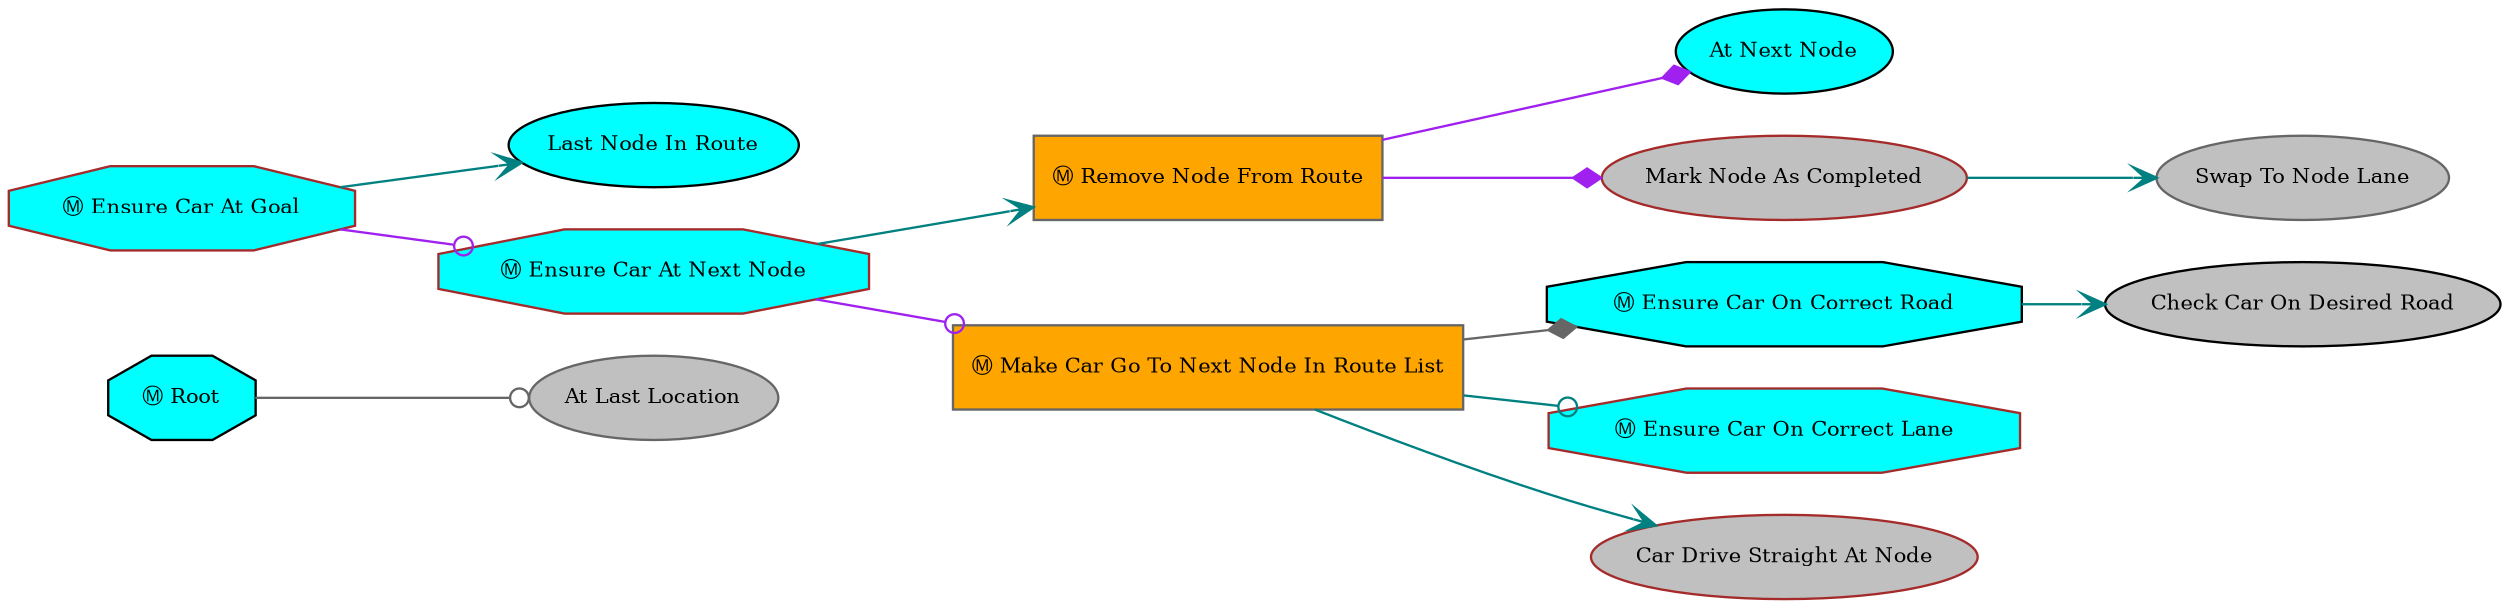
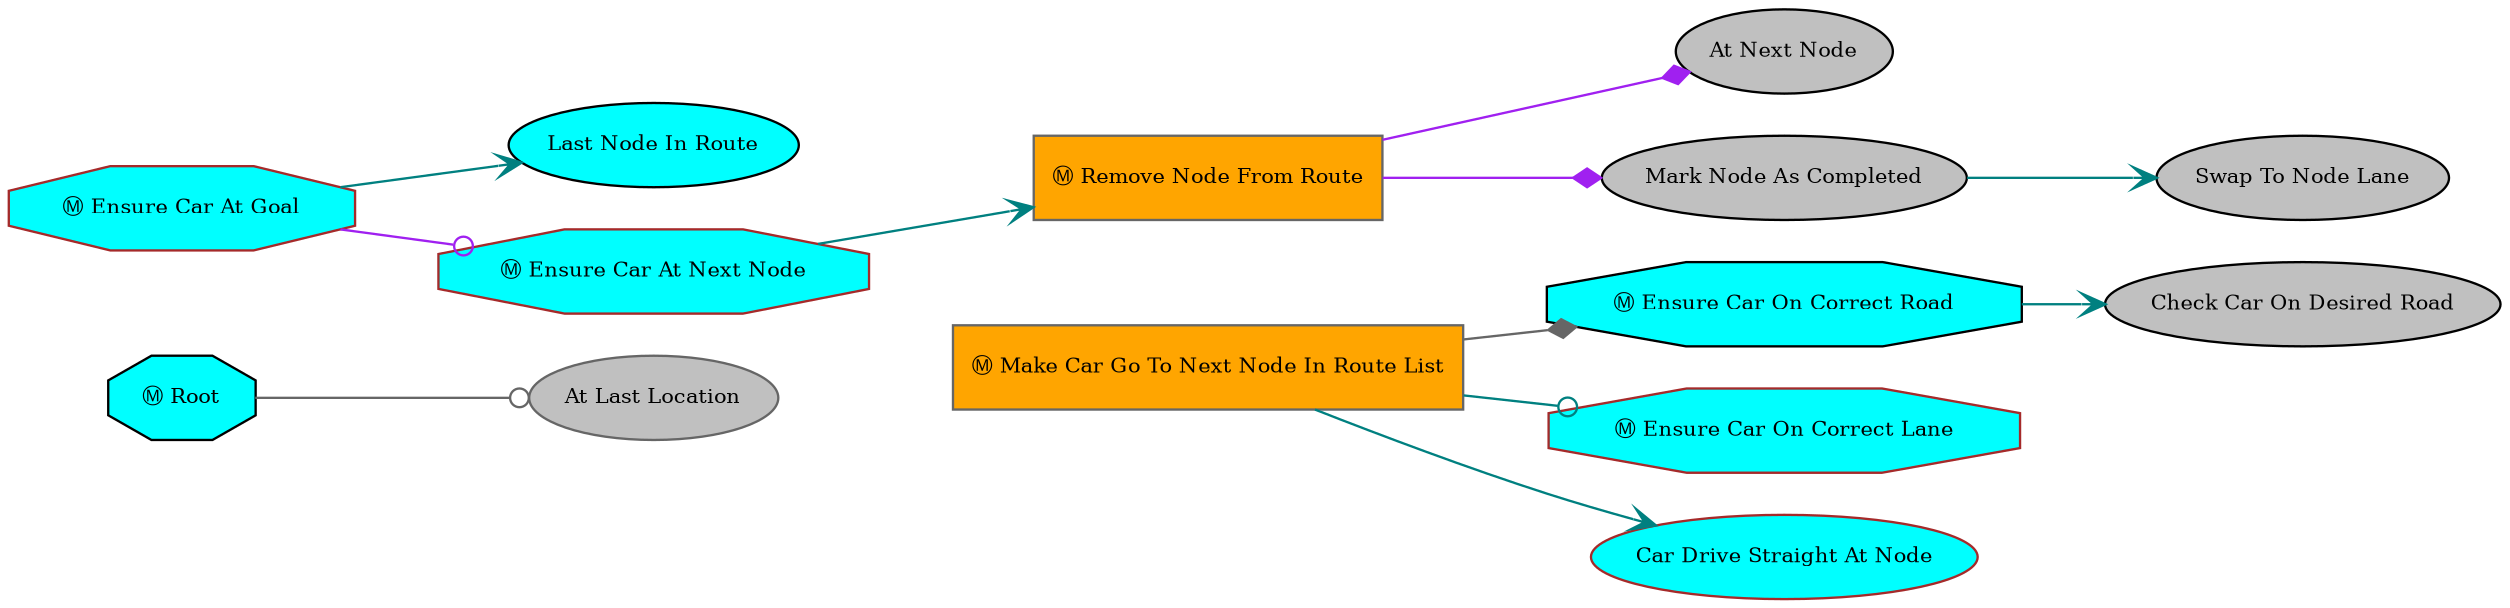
node "At Next Node": fillcolor cyan -> gray
node "Mark Node As Completed": color brown -> black
node "Swap To Node Lane": color gray40 -> black
edge "Ⓜ Ensure Car At Next Node" -> "Ⓜ Make Car Go To Next Node In Route List": removed
node "Car Drive Straight At Node": fillcolor gray -> cyan
